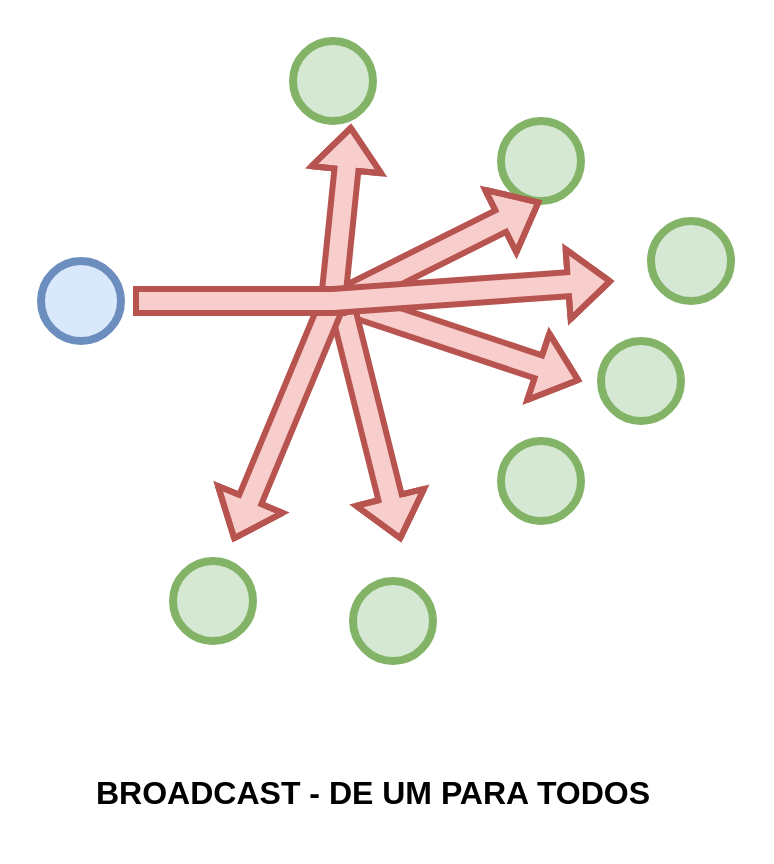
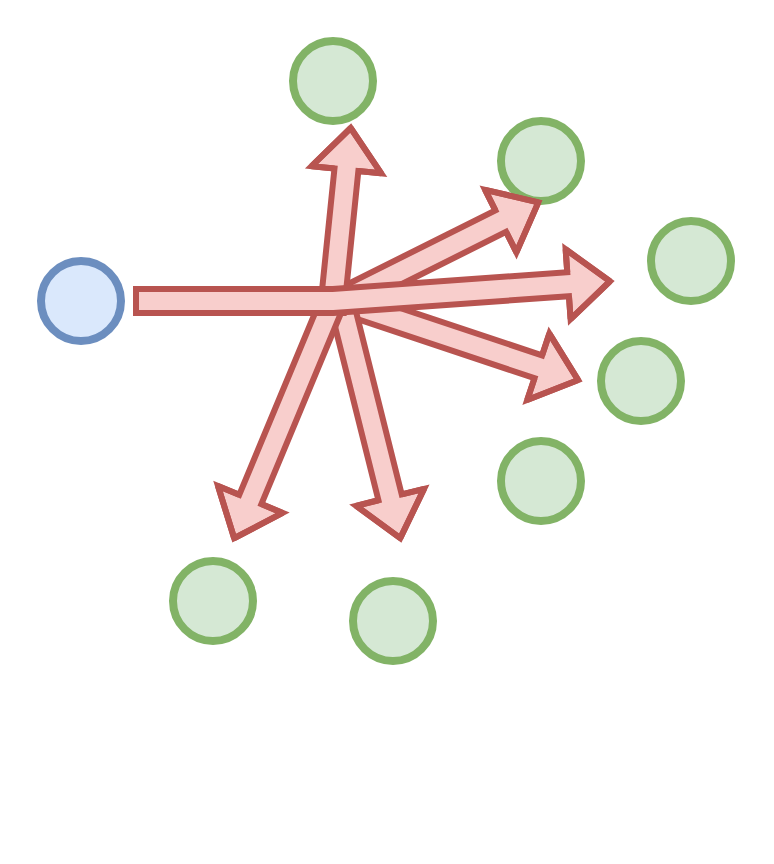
node "BROADCAST - DE UM PARA TODOS": removed
